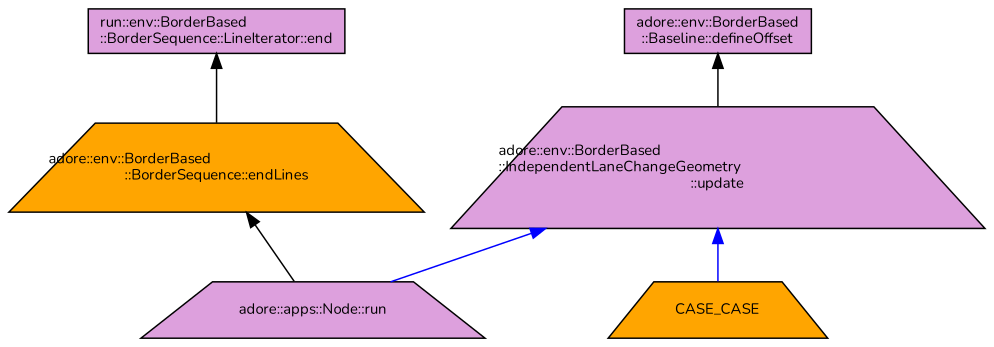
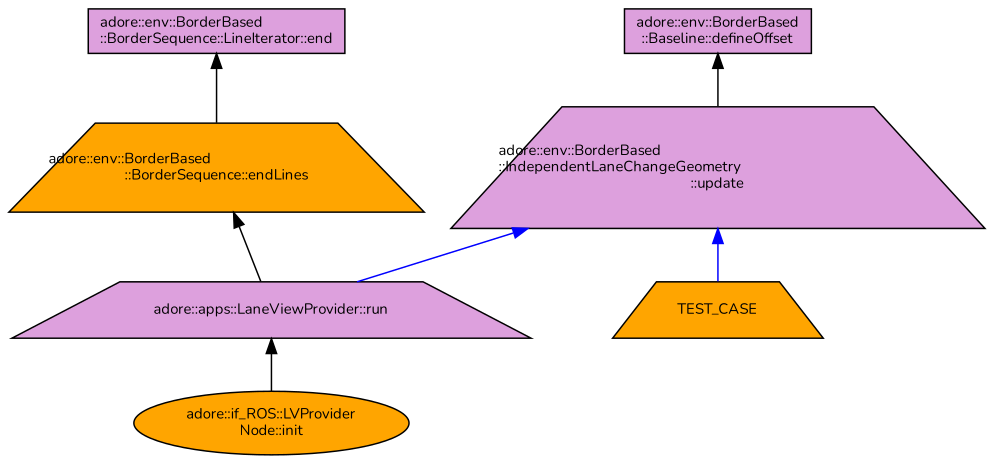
node "run::env::BorderBased ::BorderSequence::LineIterator::end": label "run::env::BorderBased ::BorderSequence::LineIterator::end" -> "adore::env::BorderBased ::BorderSequence::LineIterator::end"
node "adore::apps::Node::run": label "adore::apps::Node::run" -> "adore::apps::LaneViewProvider::run"
node "CASE_CASE": label "CASE_CASE" -> "TEST_CASE"
node "adore::if_ROS::LVProvider Node::init": added
